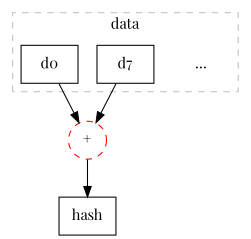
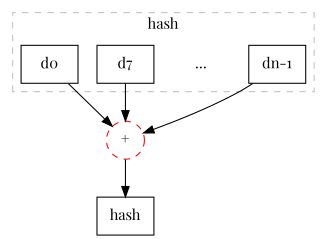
cluster "data": label "data" -> "hash"
node "dn-1": added
